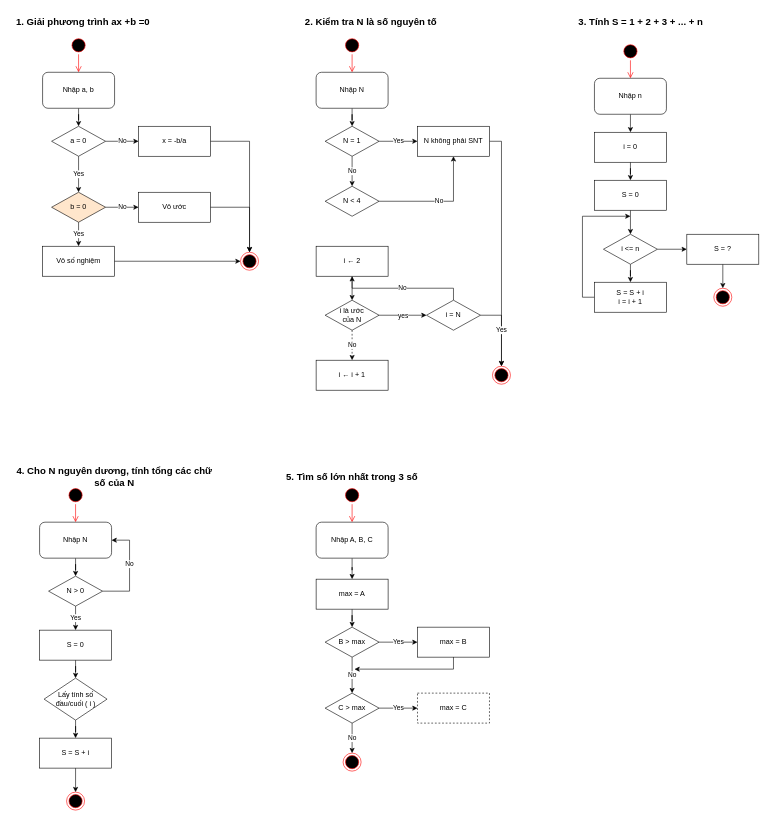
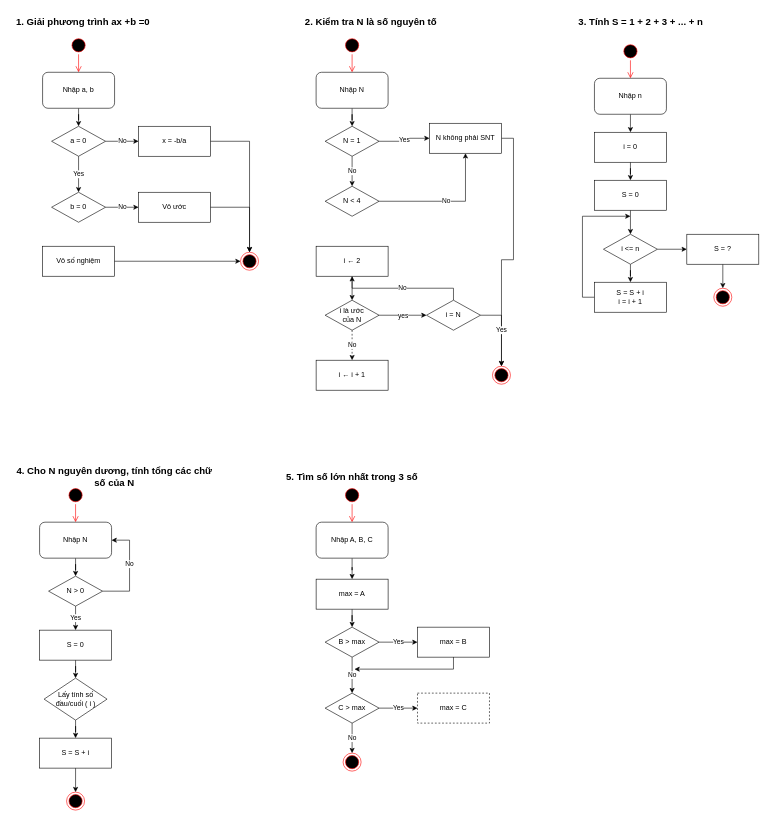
node "N không phải SNT": moved (453, 141) -> (465, 138)
node "b = 0": fillcolor #ffe6cc -> #ffffff
edge "b = 0" -> "Vô số nghiệm": removed, label "Yes"
